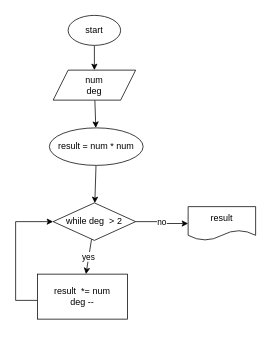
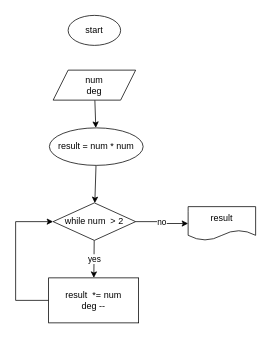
edge "start" -> "num deg": removed
node "while deg > 2": label "while deg > 2" -> "while num > 2"
node "result *= num deg --": moved (82, 297) -> (93, 300)
